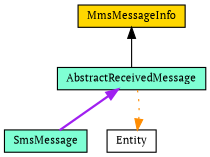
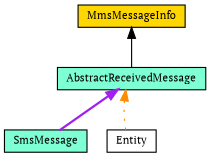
edge "AbstractReceivedMessage" -> "Entity": reversed
